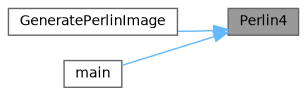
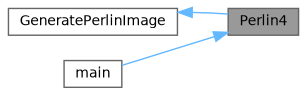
edge "GeneratePerlinImage" -> "Perlin4": reversed
